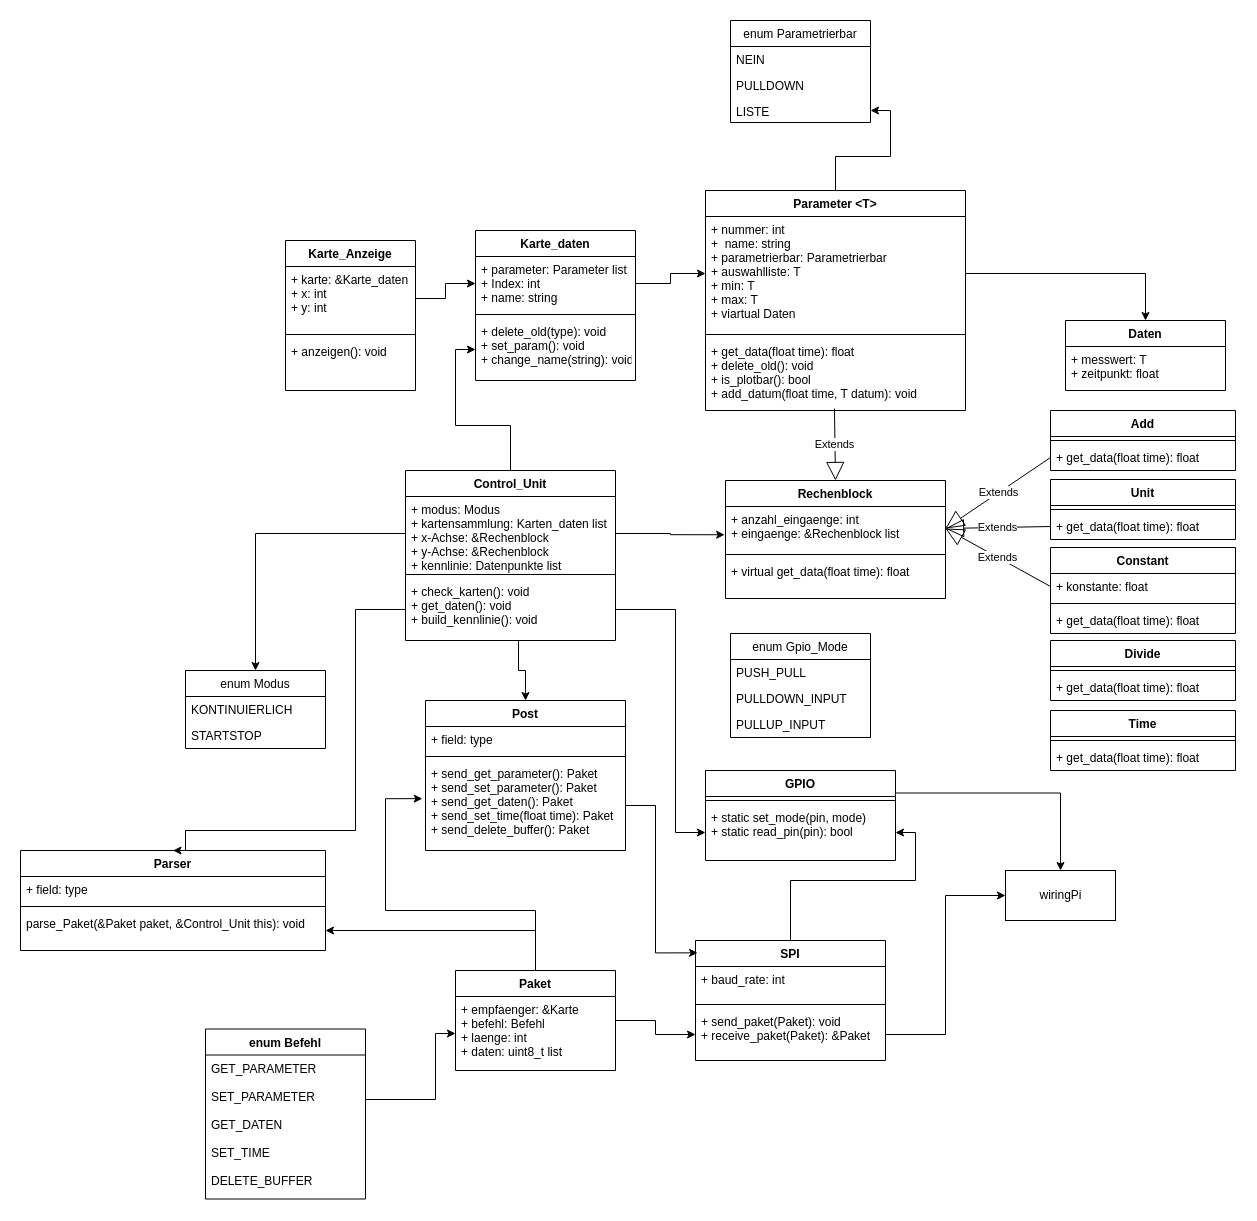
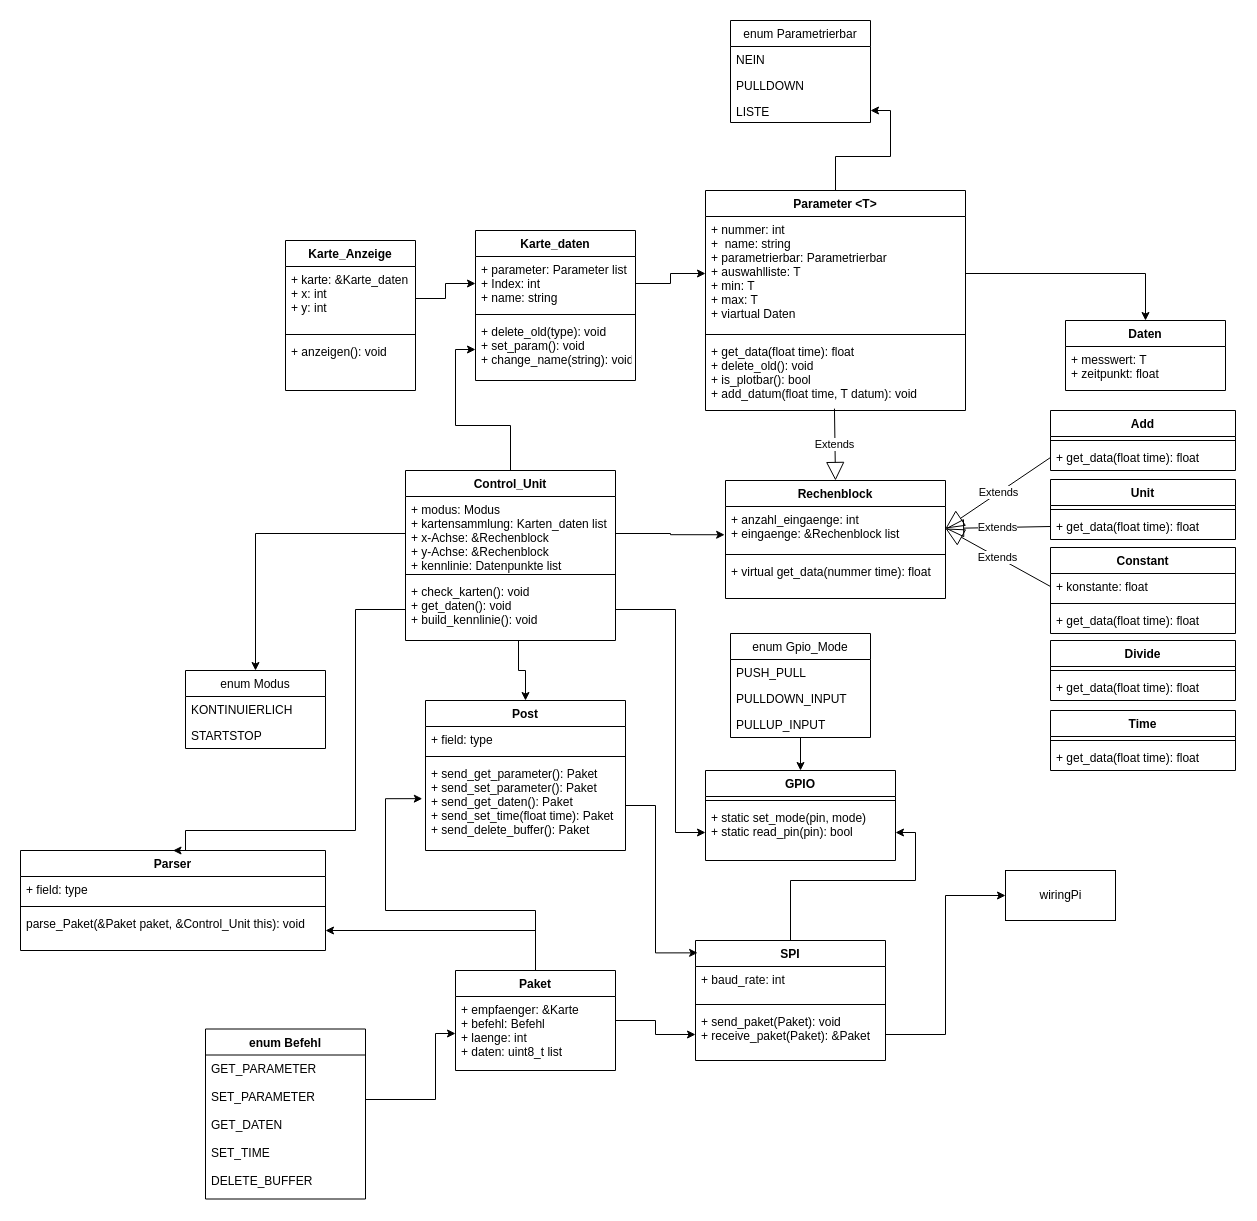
node "+ virtual get_data(float time): float": label "+ virtual get_data(float time): float" -> "+ virtual get_data(nummer time): float"
edge "enum Gpio_Mode" -> "GPIO": added
edge "GPIO" -> "wiringPi": removed
